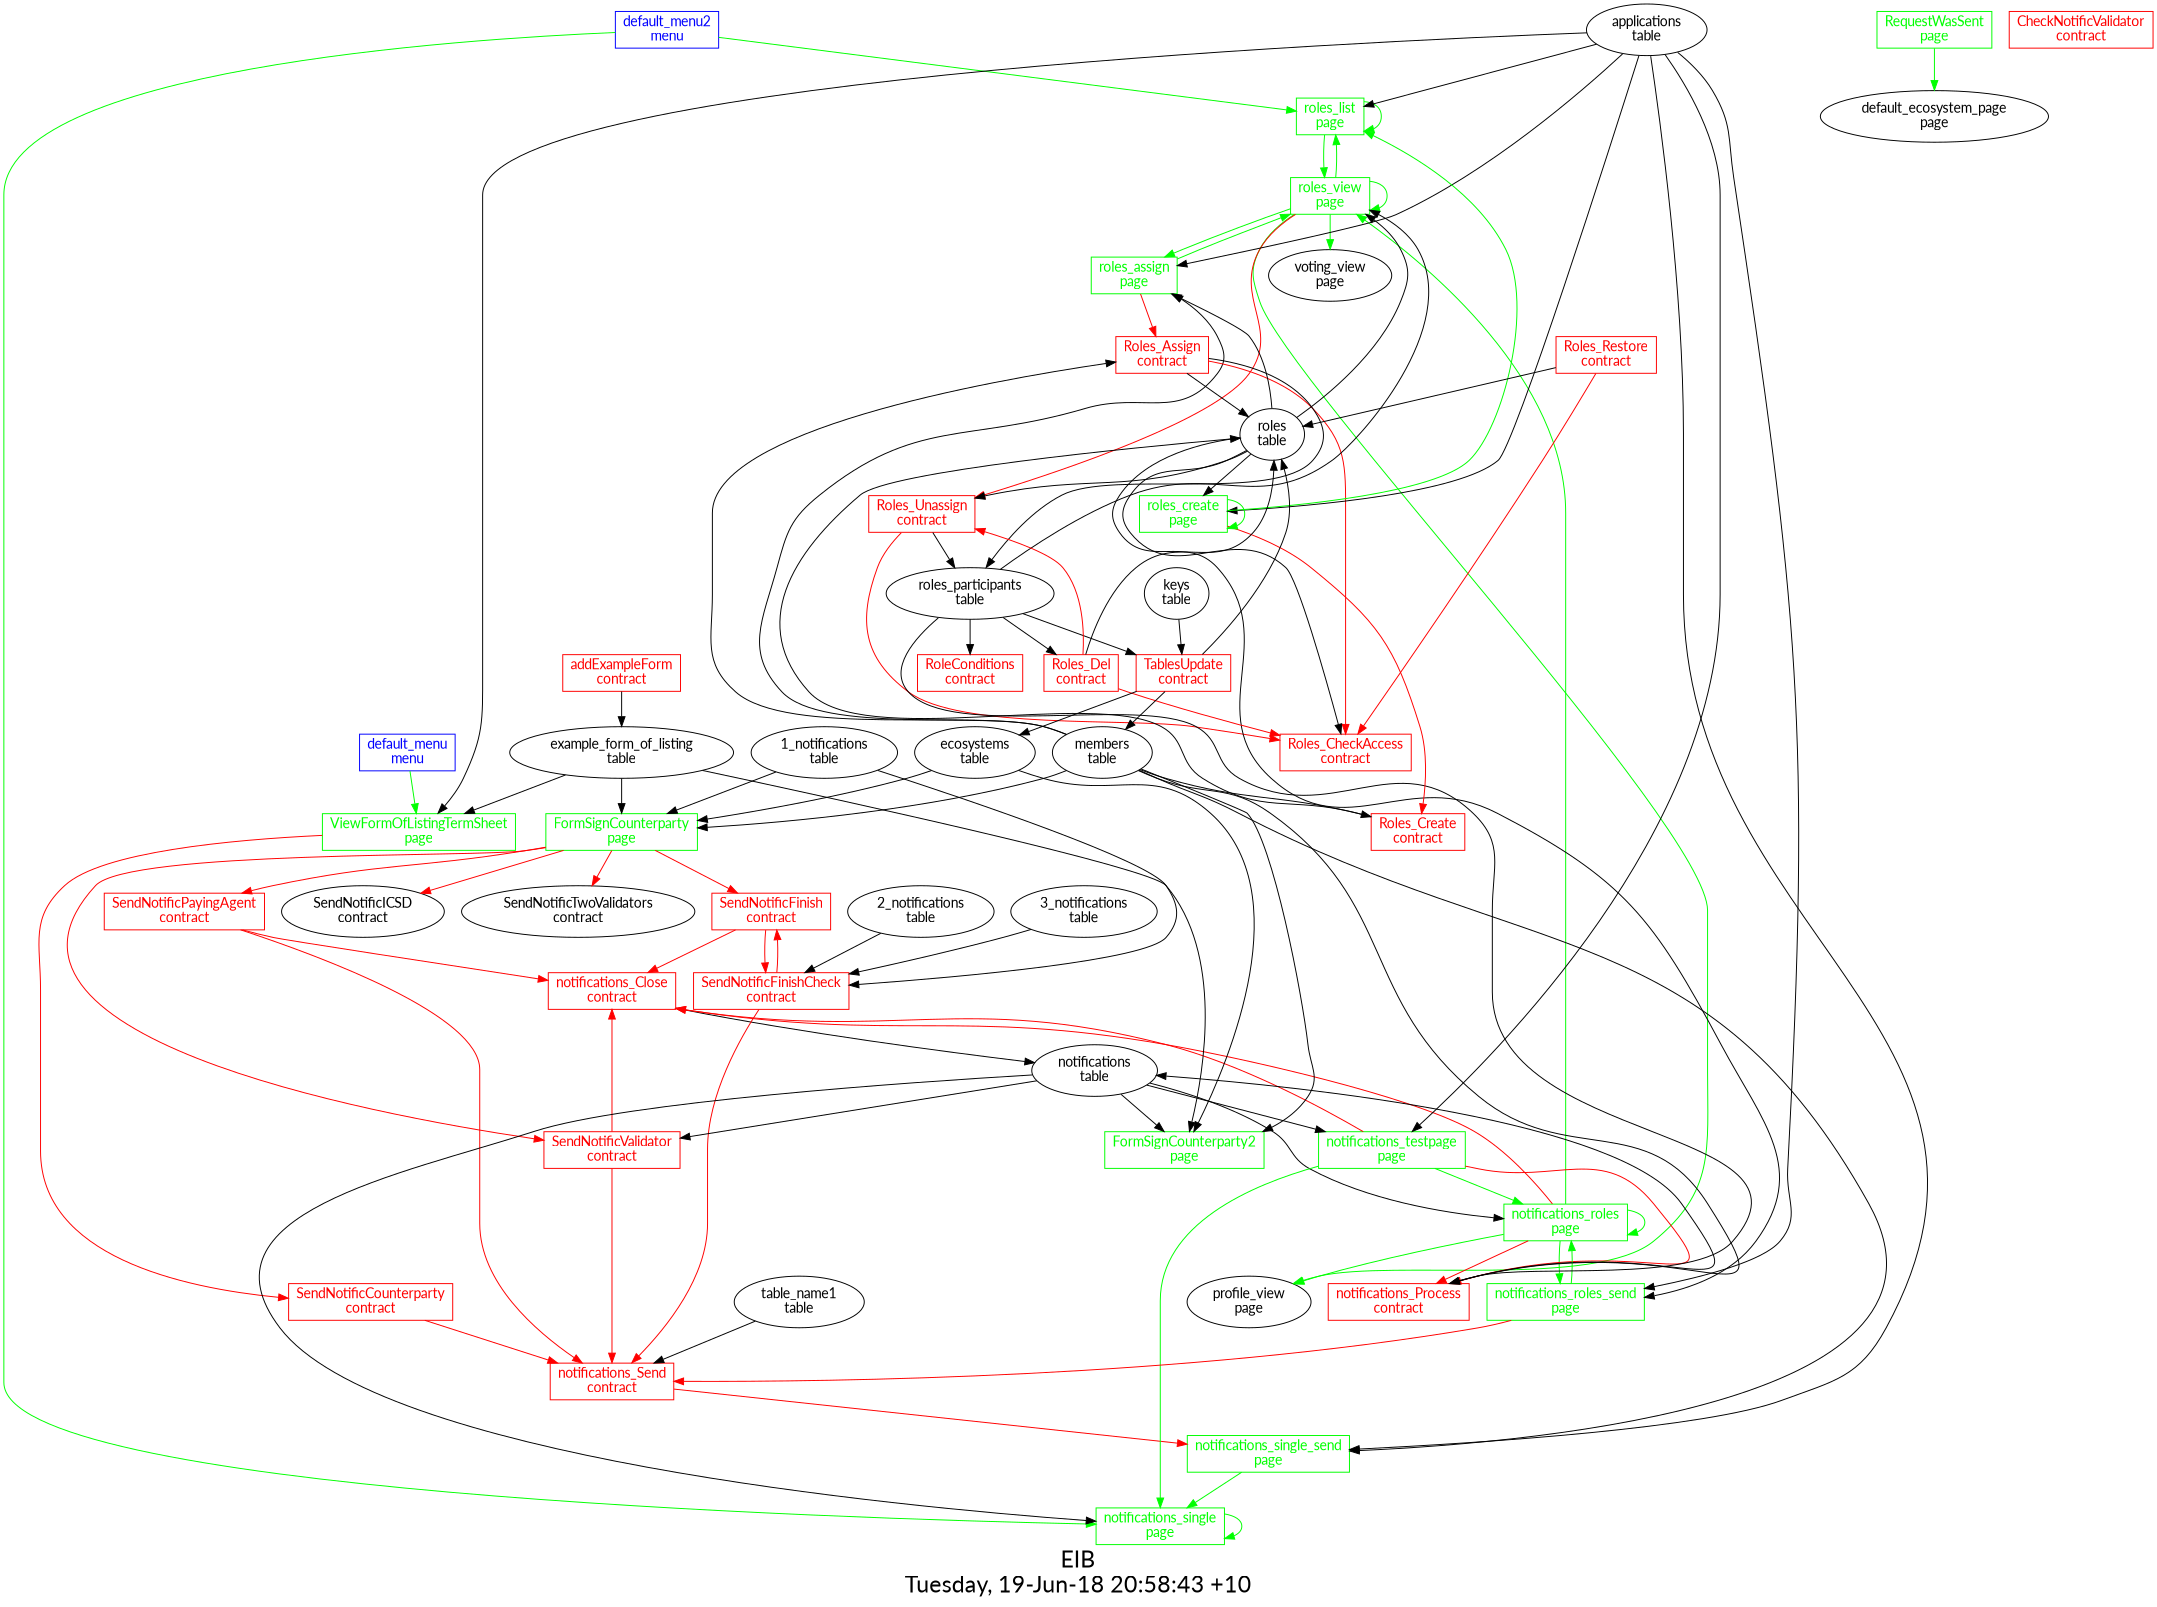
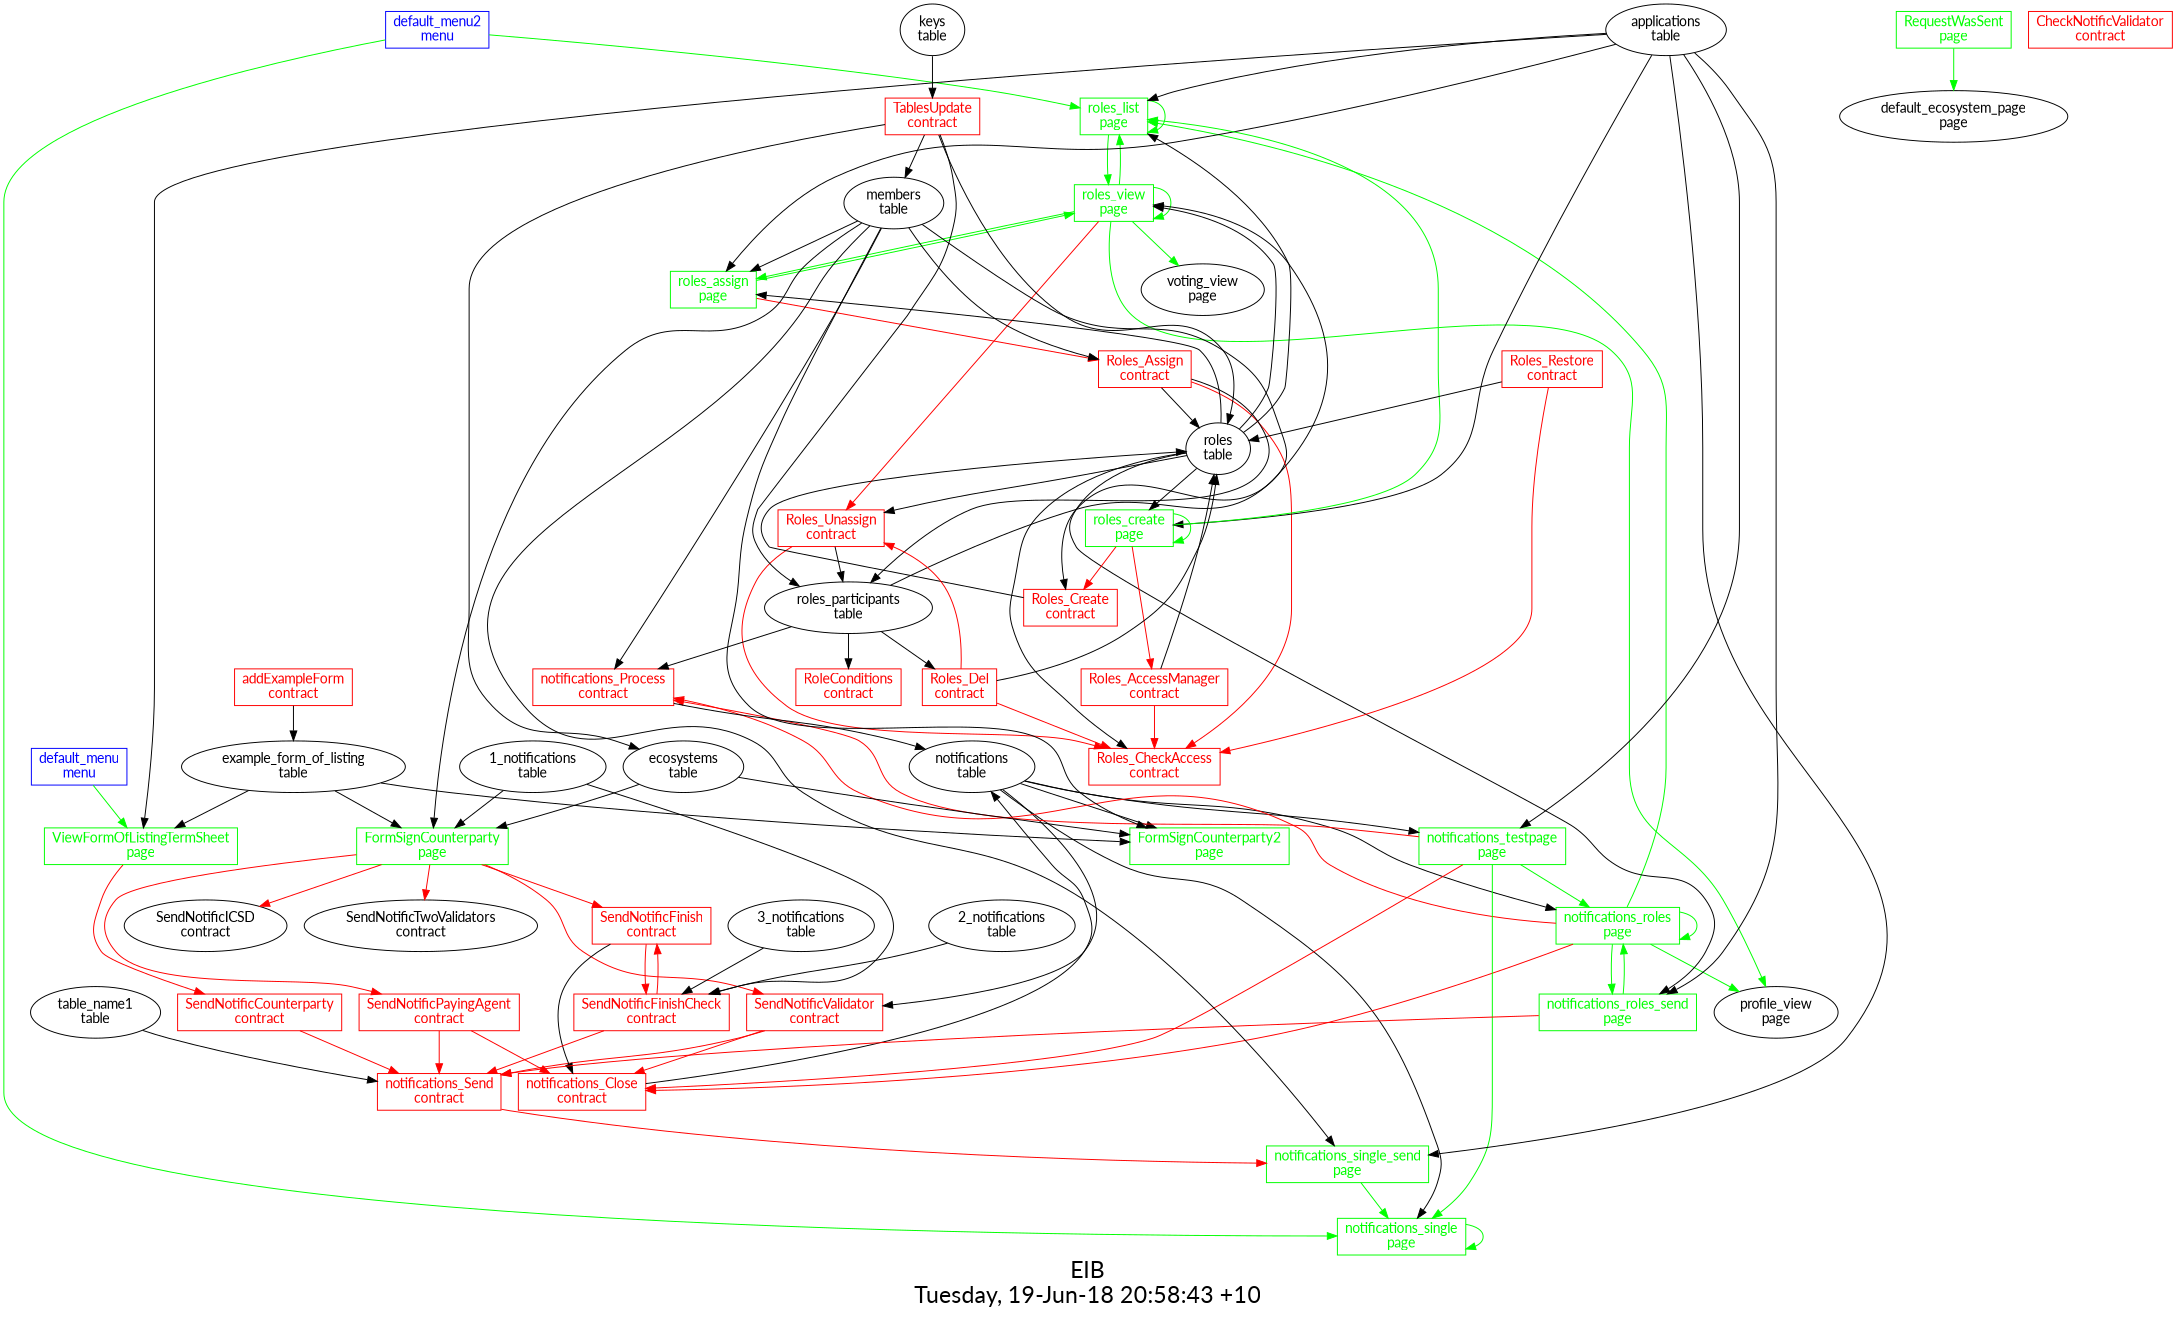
edge "roles table" -> "roles_list page": added
edge "roles_participants table" -> "TablesUpdate contract": reversed
edge "notifications_roles page" -> "roles_view page": now "notifications_roles page" -> "roles_list page"
node "Roles_AccessManager contract": added
edge "SendNotificFinish contract" -> "notifications_Close contract": color red -> black
